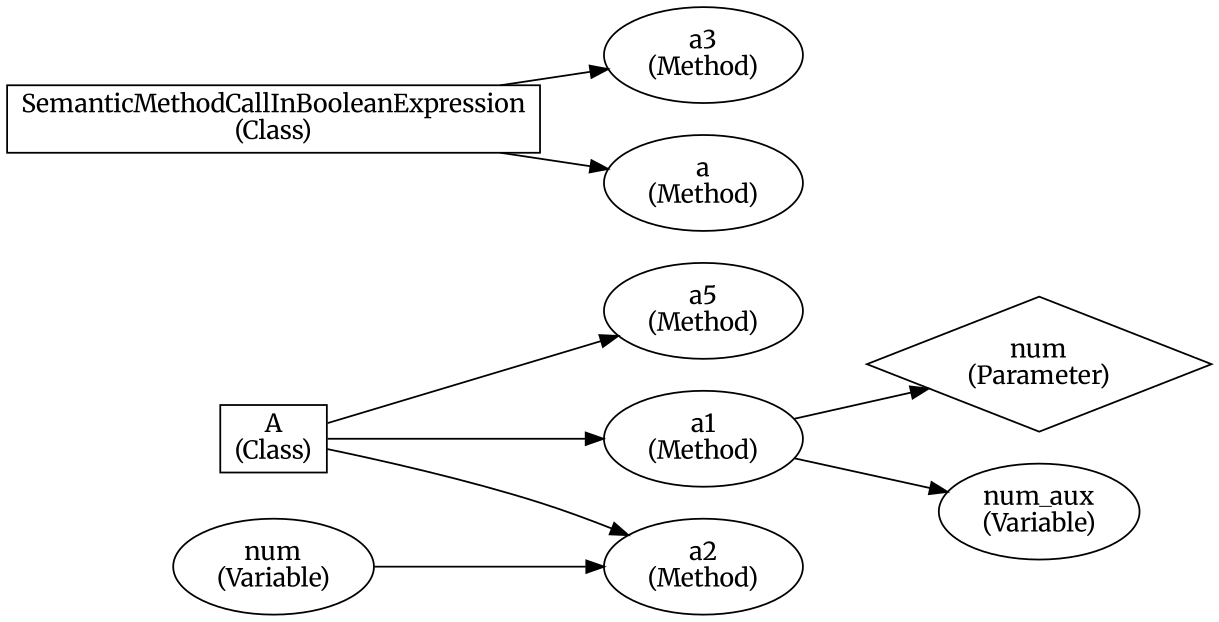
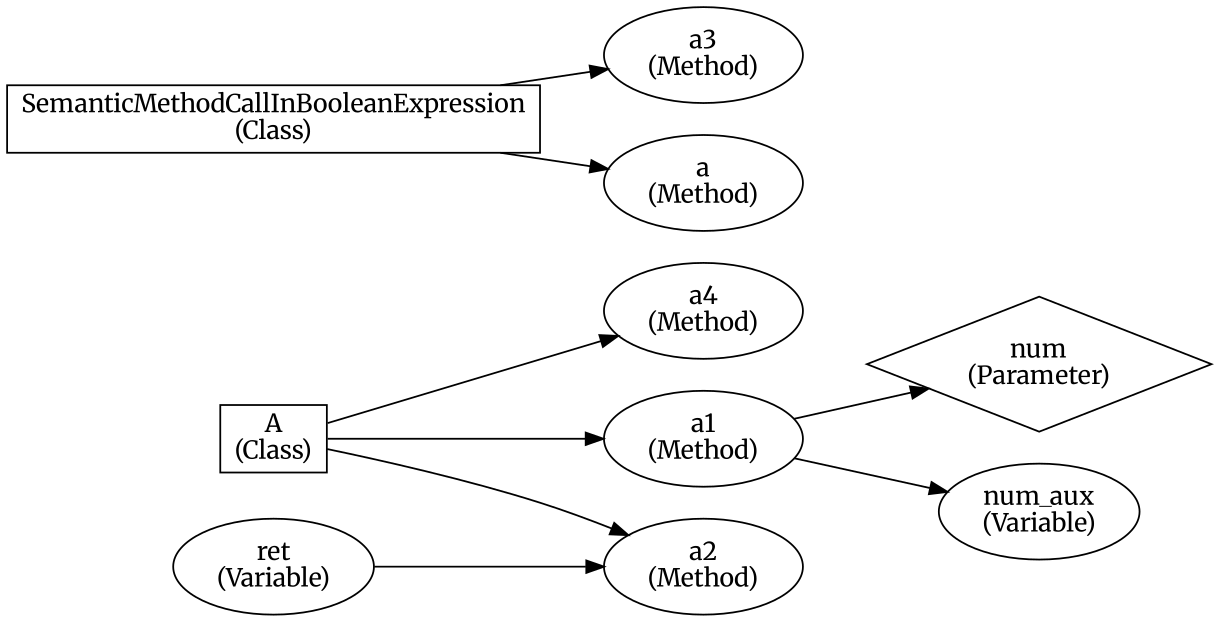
node "a5 (Method)": label "a5 (Method)" -> "a4 (Method)"
node "num (Variable)": label "num (Variable)" -> "ret (Variable)"
